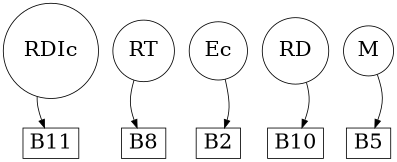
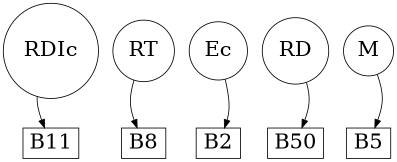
node "B10": label "B10" -> "B50"
